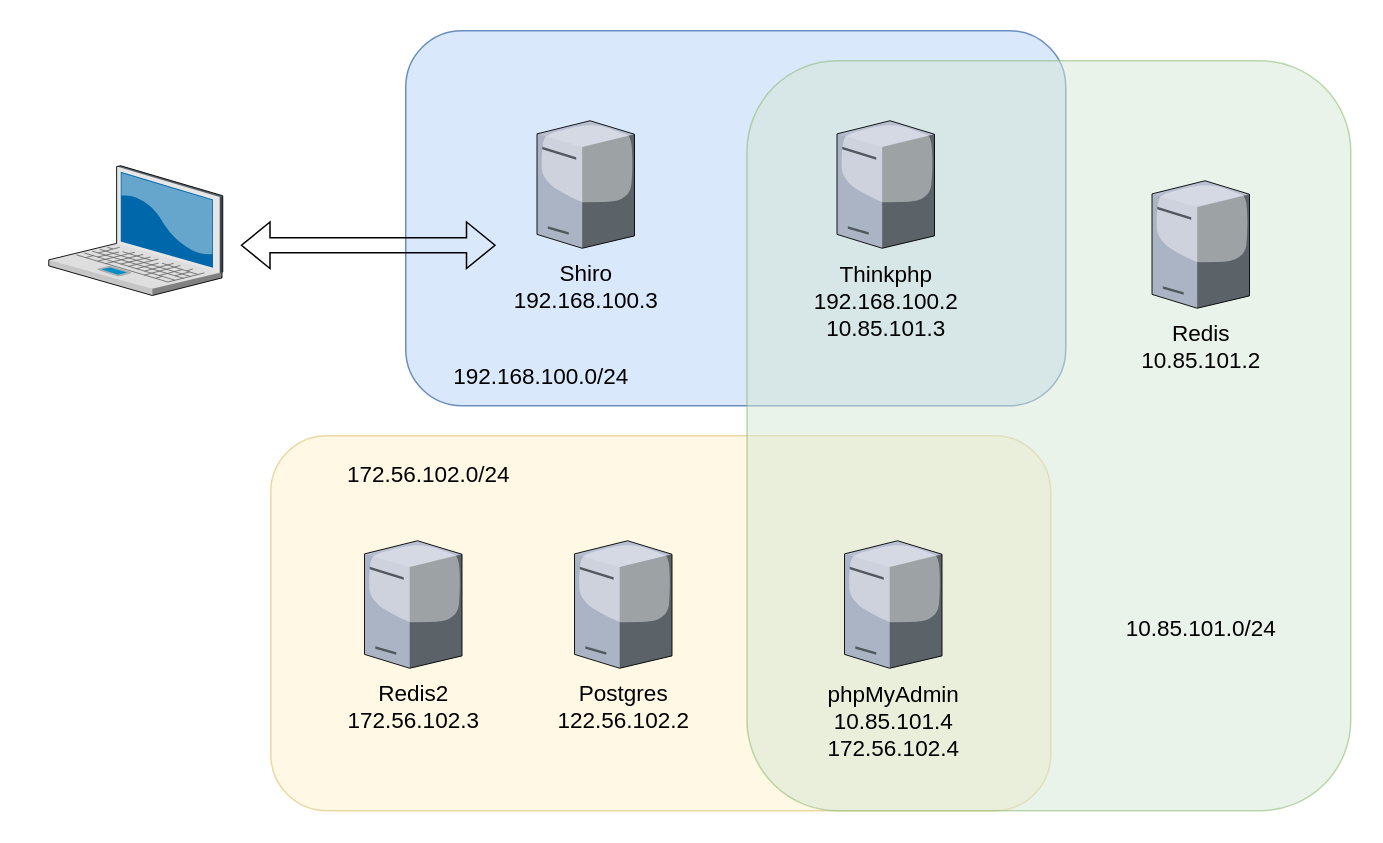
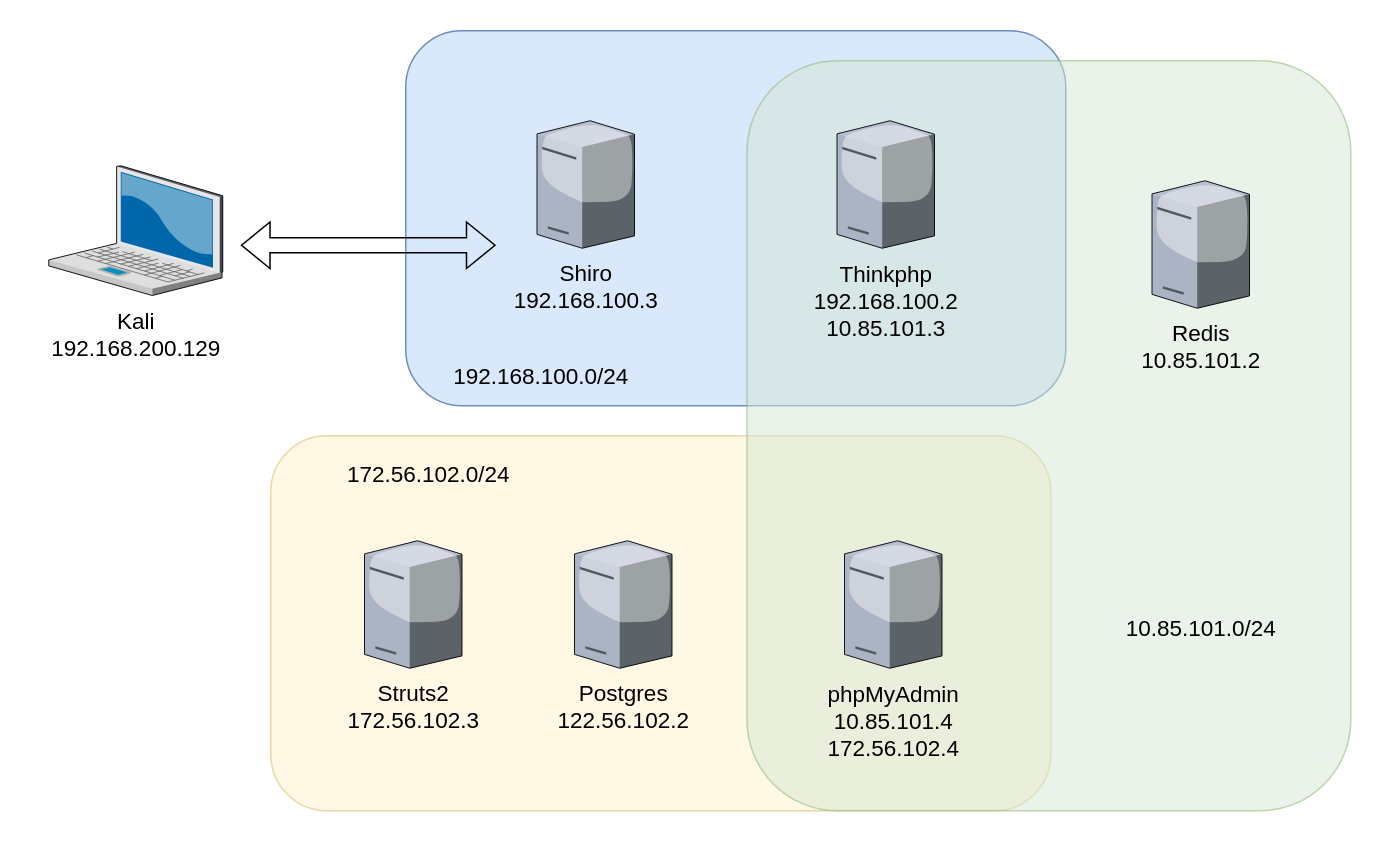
node "Kali 192.168.200.129": added
node "Redis2 172.56.102.3": label "Redis2 172.56.102.3" -> "Struts2 172.56.102.3"
